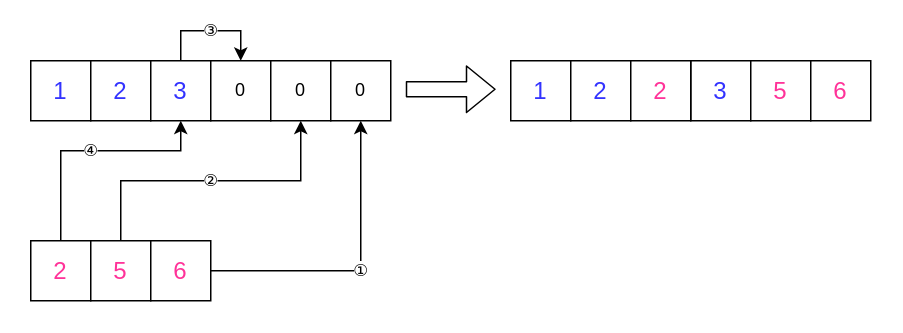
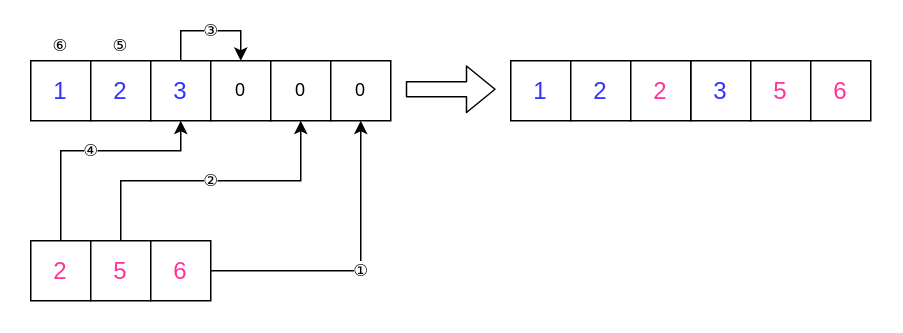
node "⑥": added
node "⑤": added
